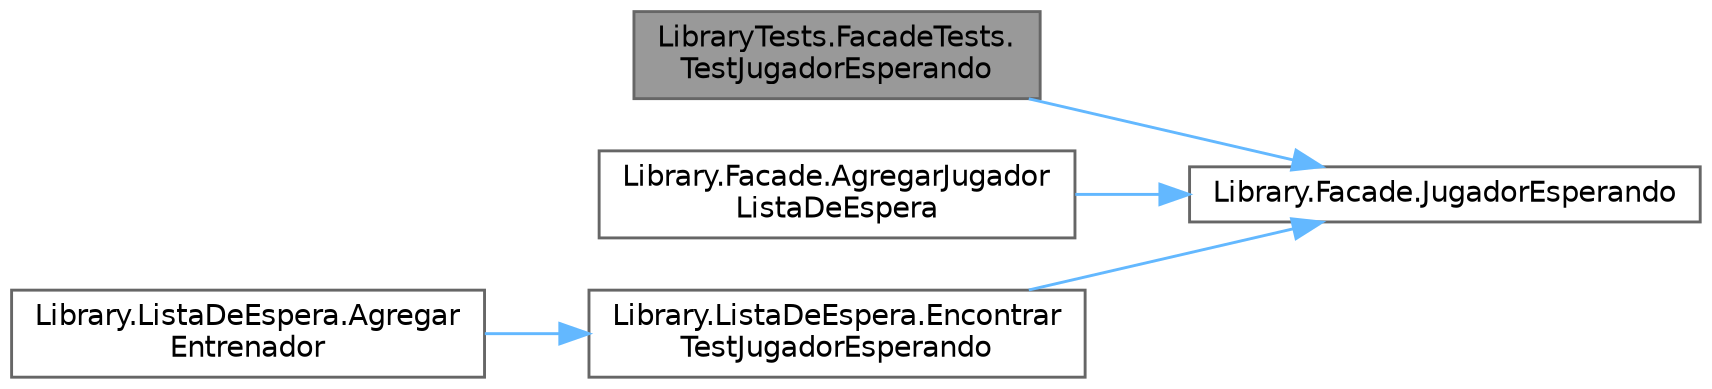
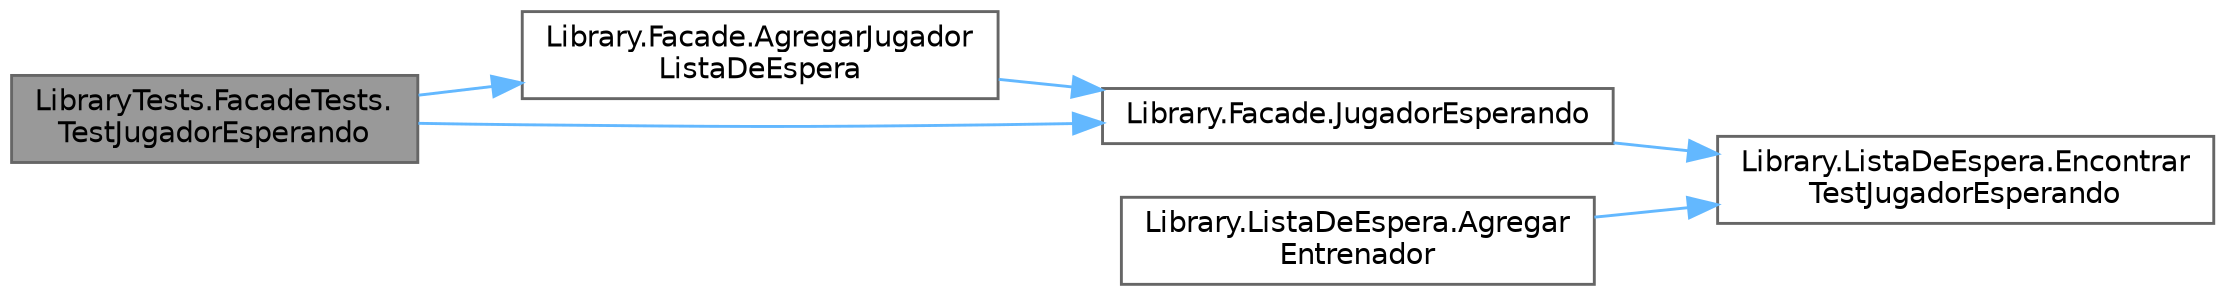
edge "LibraryTests.FacadeTests. TestJugadorEsperando" -> "Library.Facade.AgregarJugador ListaDeEspera": added
edge "Library.ListaDeEspera.Encontrar TestJugadorEsperando" -> "Library.Facade.JugadorEsperando": reversed
